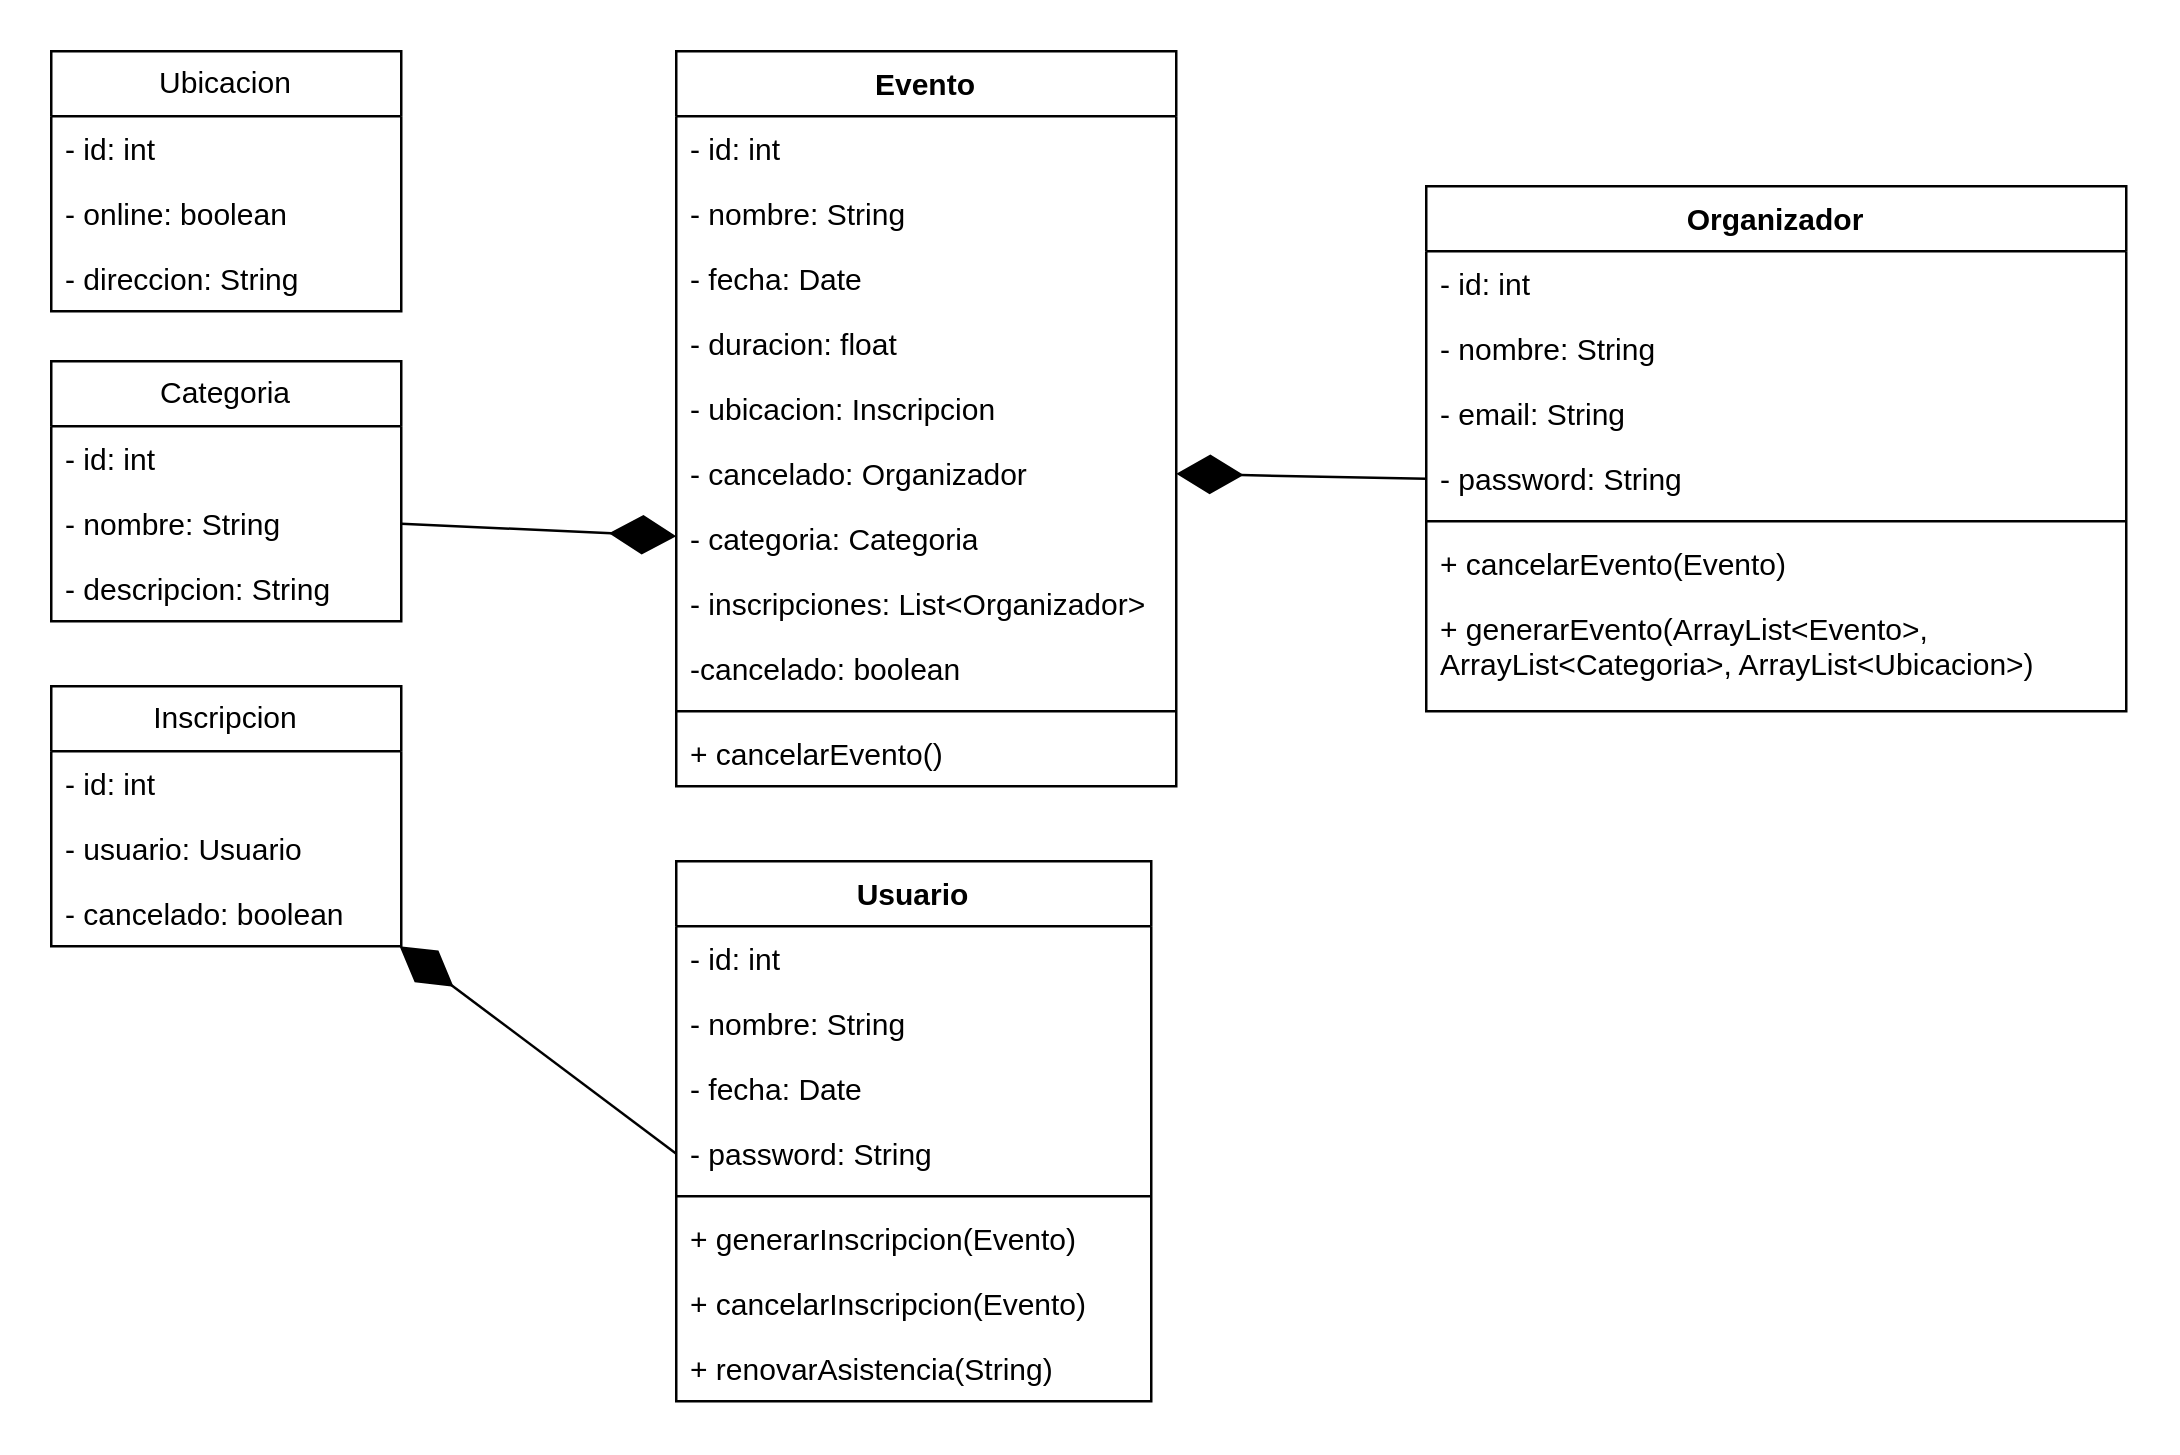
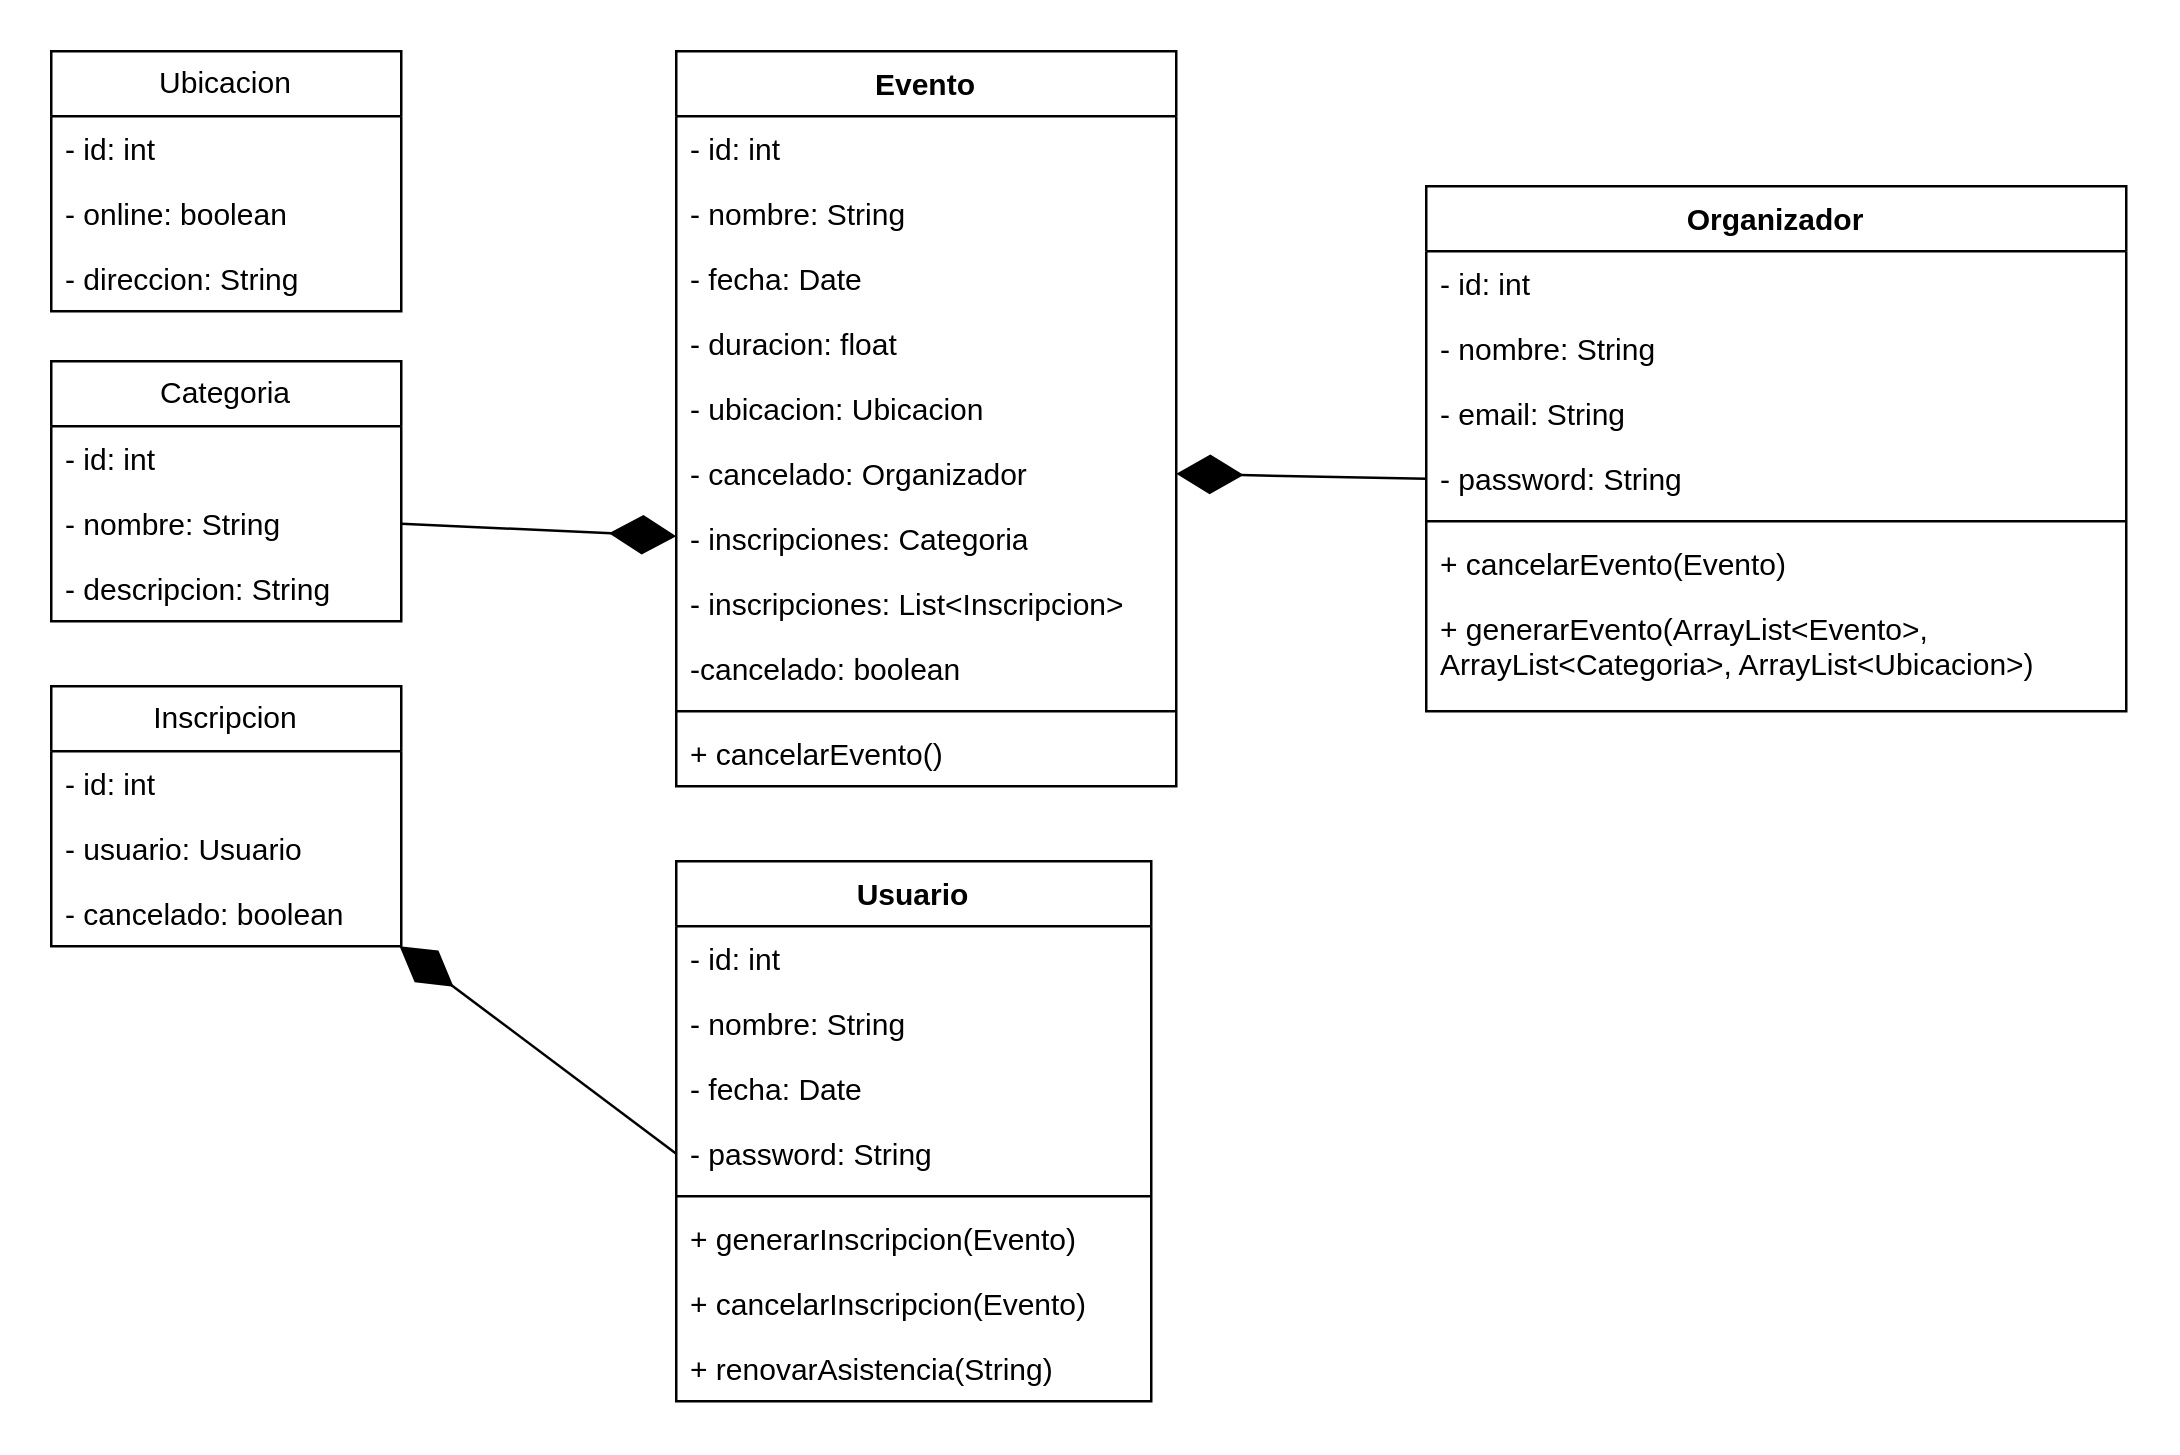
node "- ubicacion: Inscripcion": label "- ubicacion: Inscripcion" -> "- ubicacion: Ubicacion"
node "- categoria: Categoria": label "- categoria: Categoria" -> "- inscripciones: Categoria"
node "- inscripciones: List<Organizador>": label "- inscripciones: List<Organizador>" -> "- inscripciones: List<Inscripcion>"
